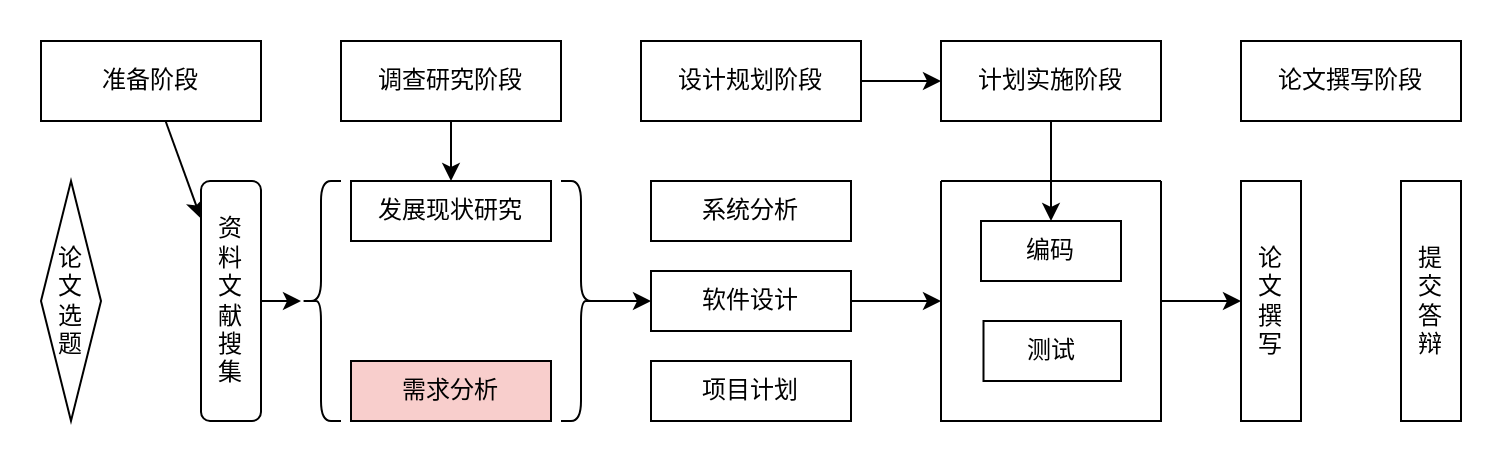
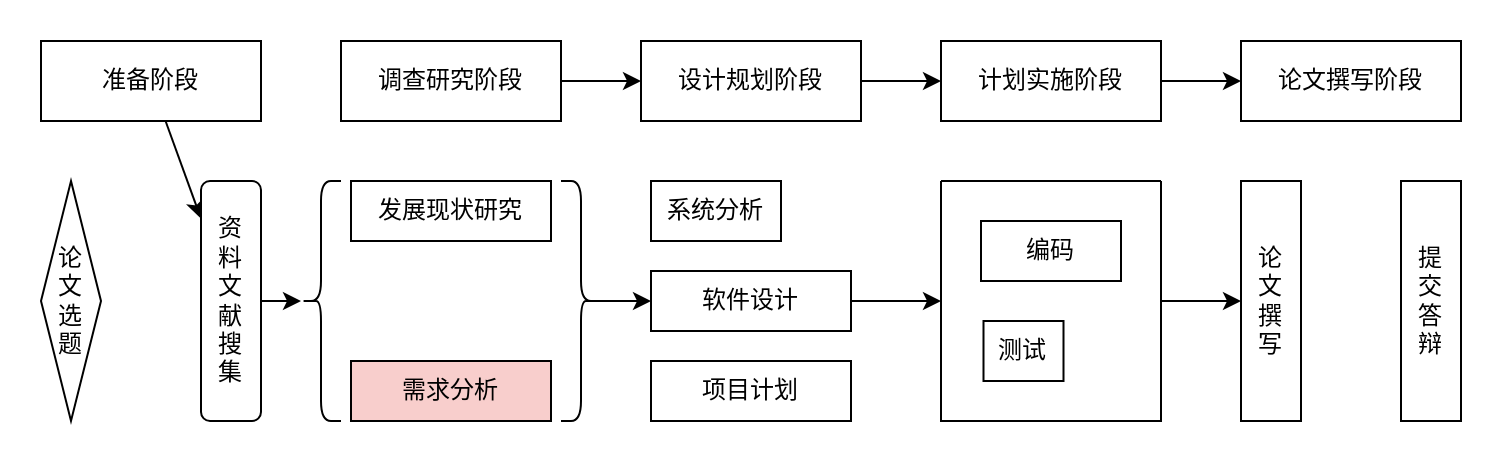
edge "调查研究阶段" -> "发展现状研究": now "调查研究阶段" -> "设计规划阶段"
edge "计划实施阶段" -> "编码": now "计划实施阶段" -> "论文撰写阶段"
node "系统分析": size 200x60 -> 130x60
node "测试": size 138x60 -> 80x60
